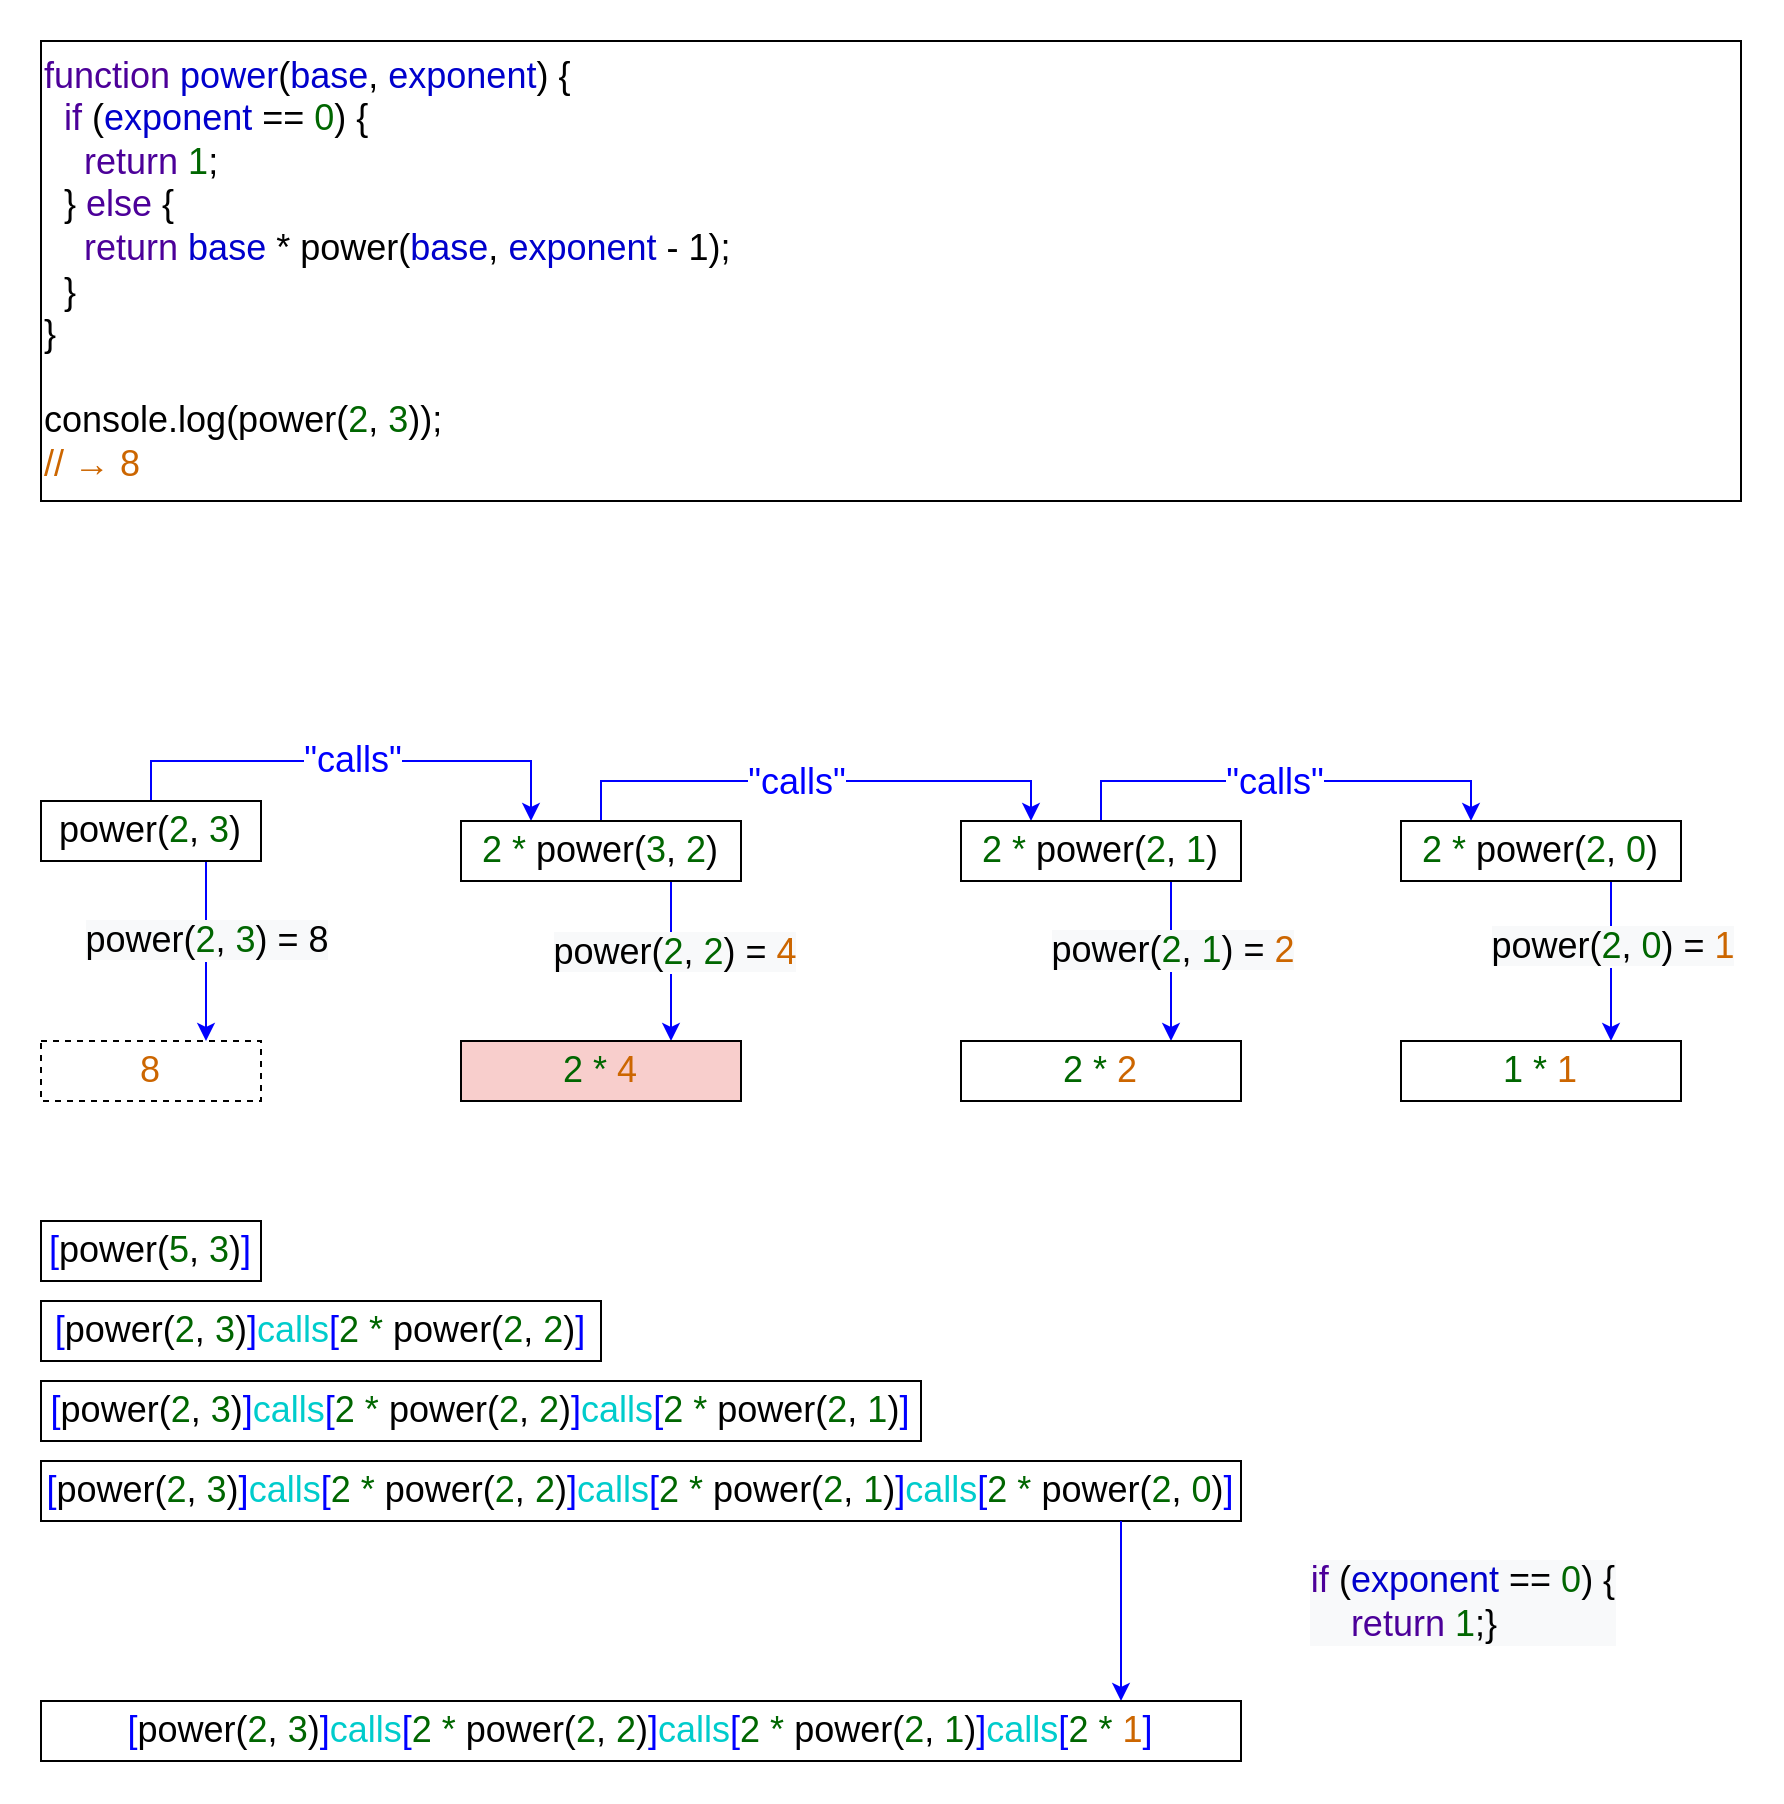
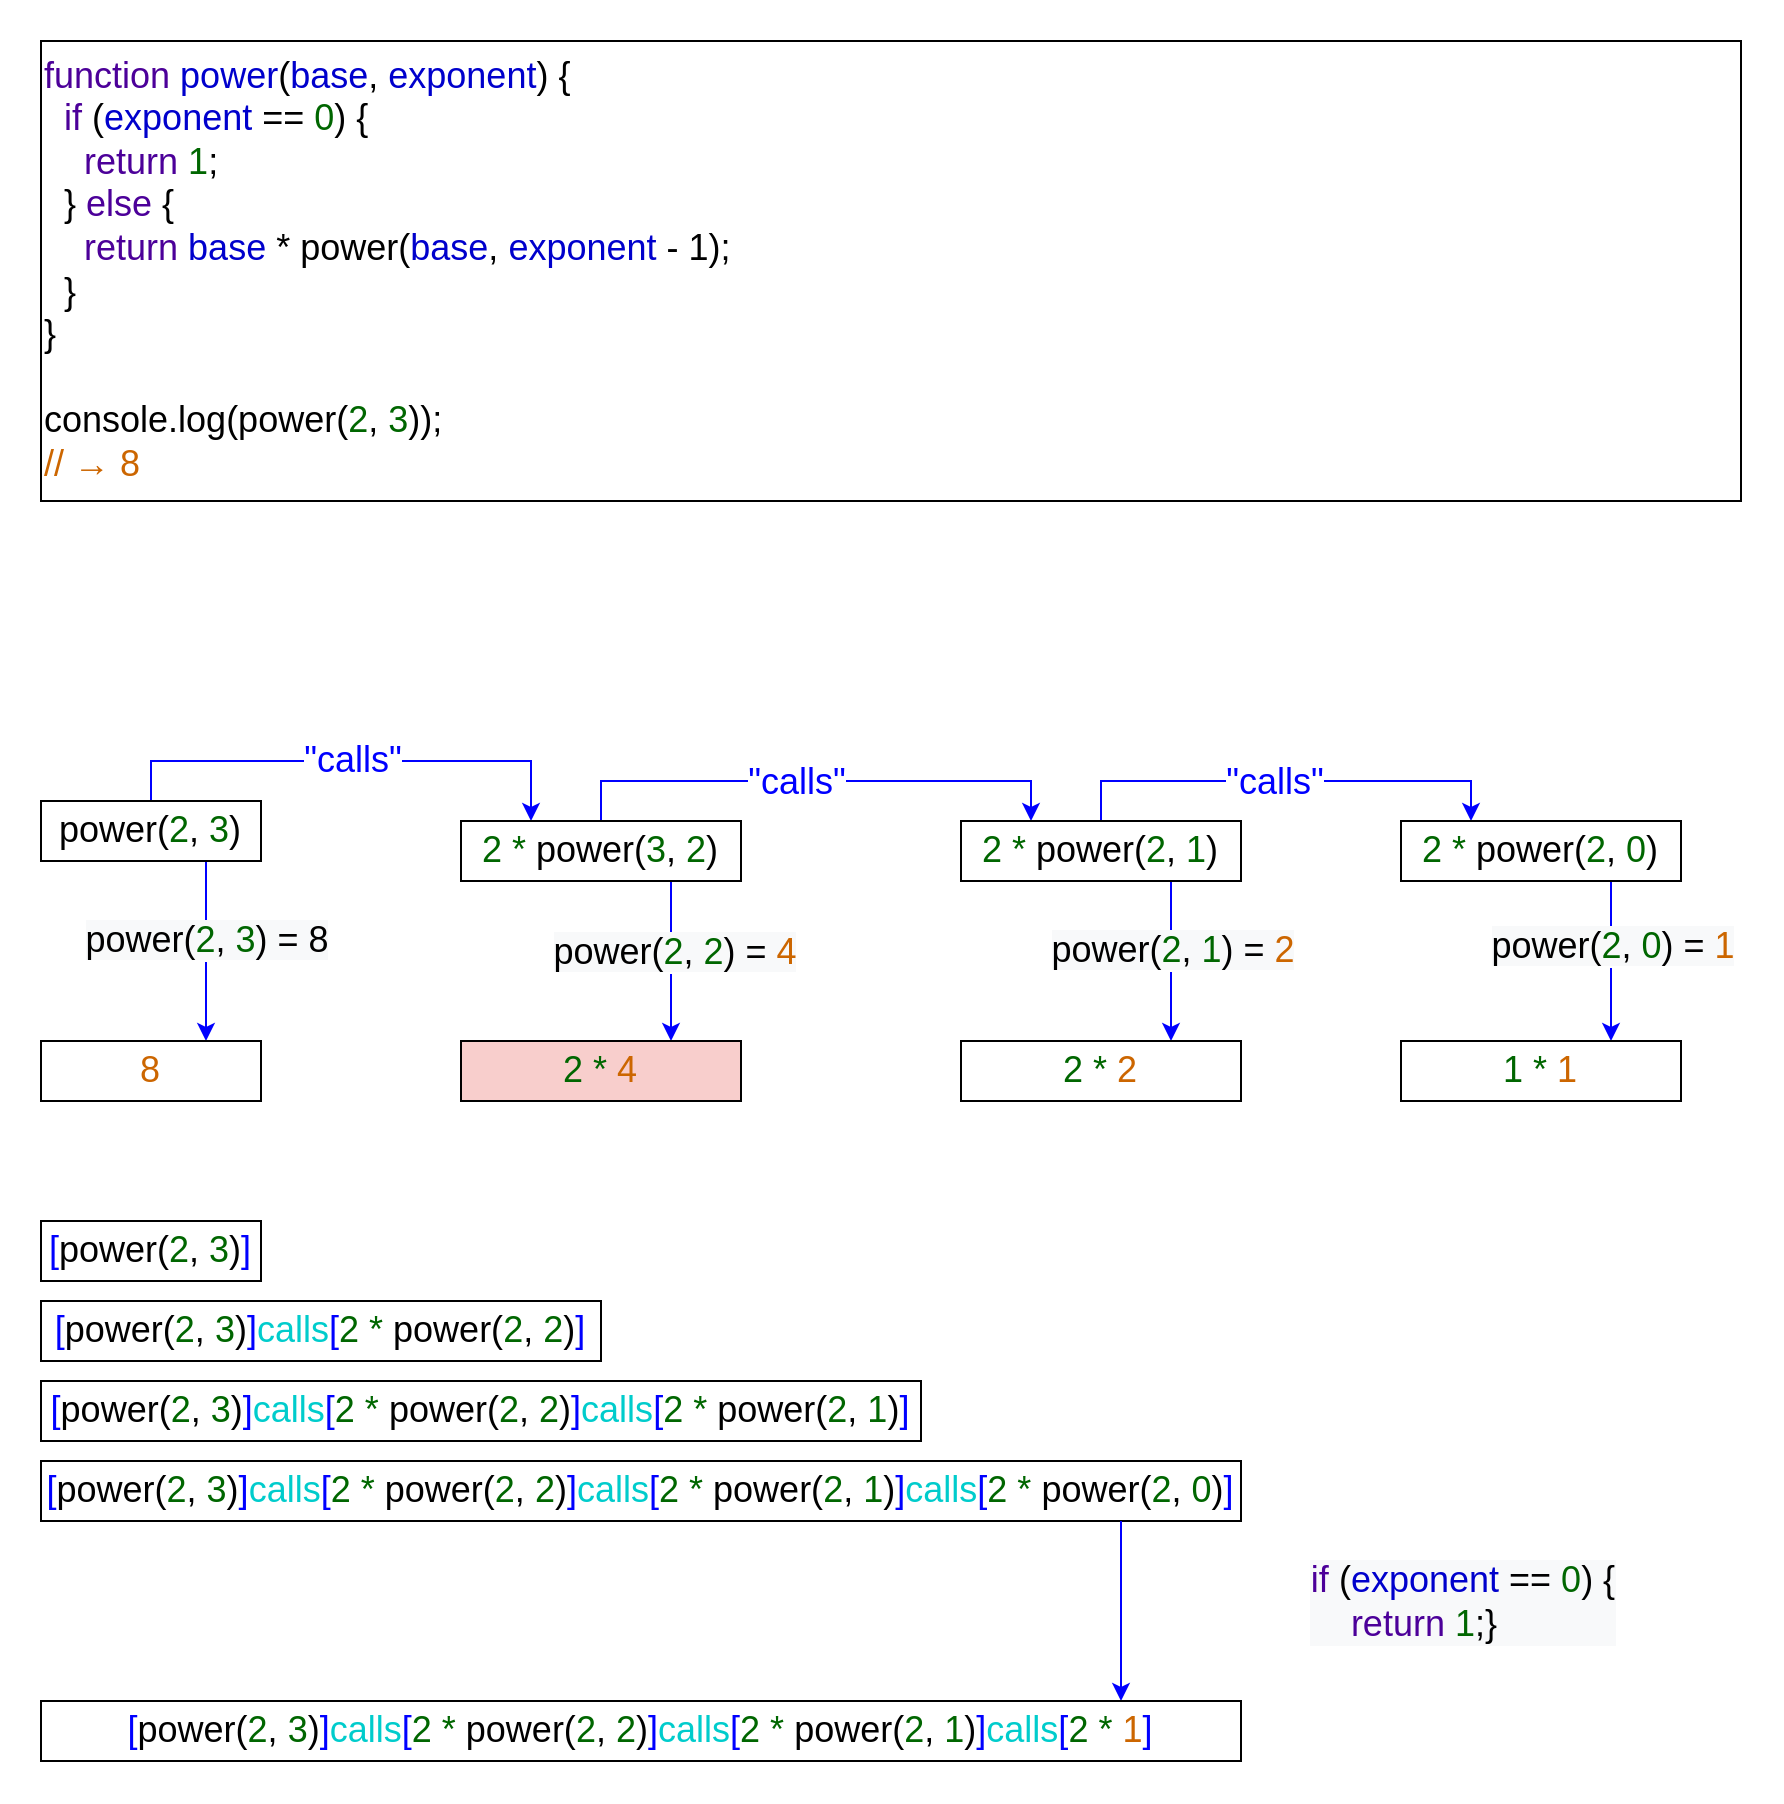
node "8": style dashed -> solid
node "[power(5, 3)]": label "[power(5, 3)]" -> "[power(2, 3)]"
